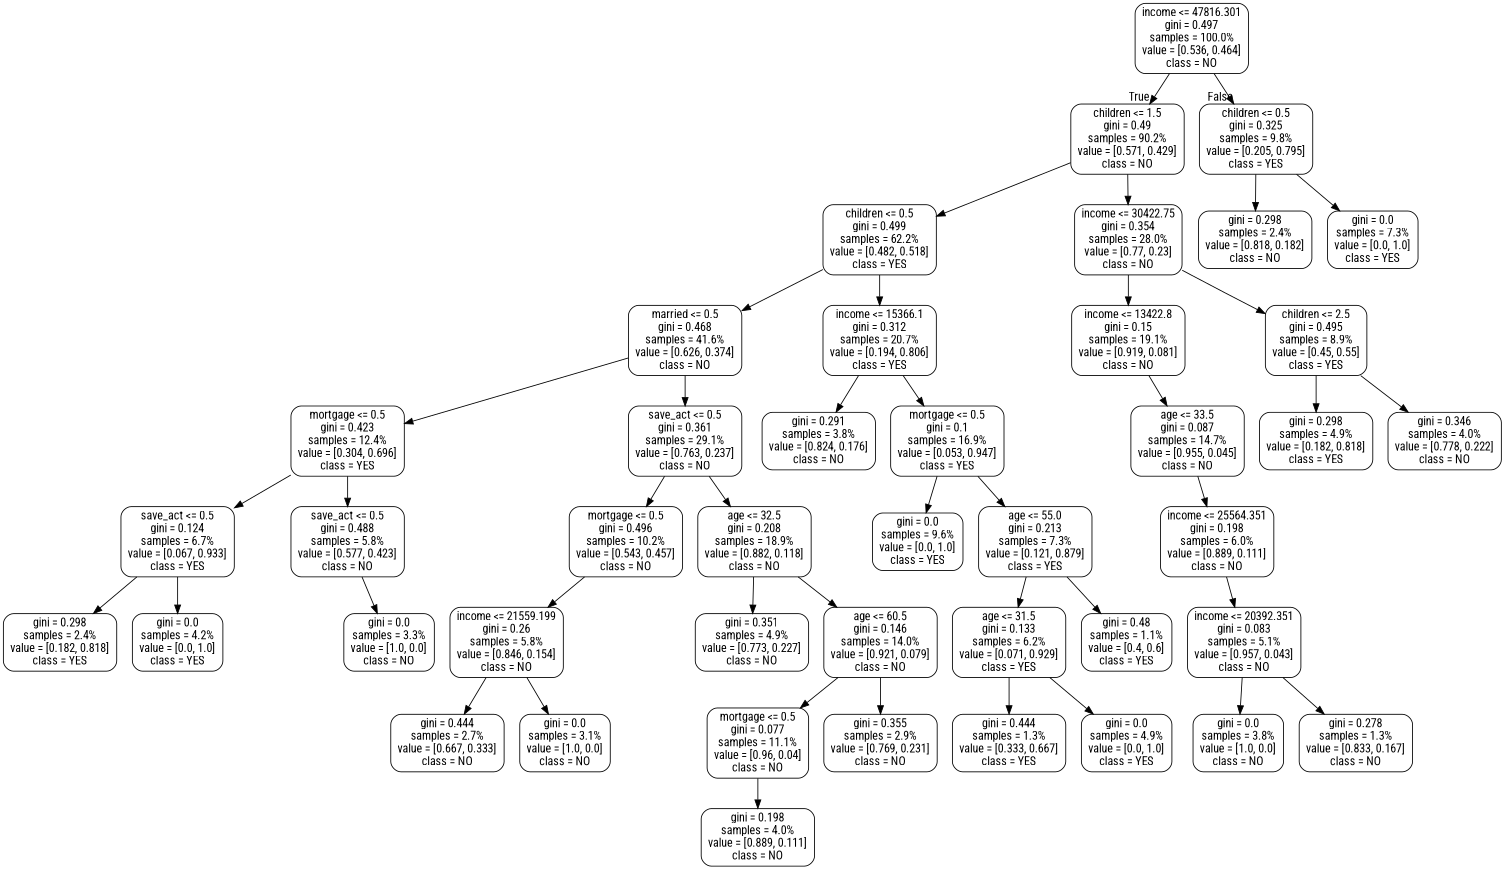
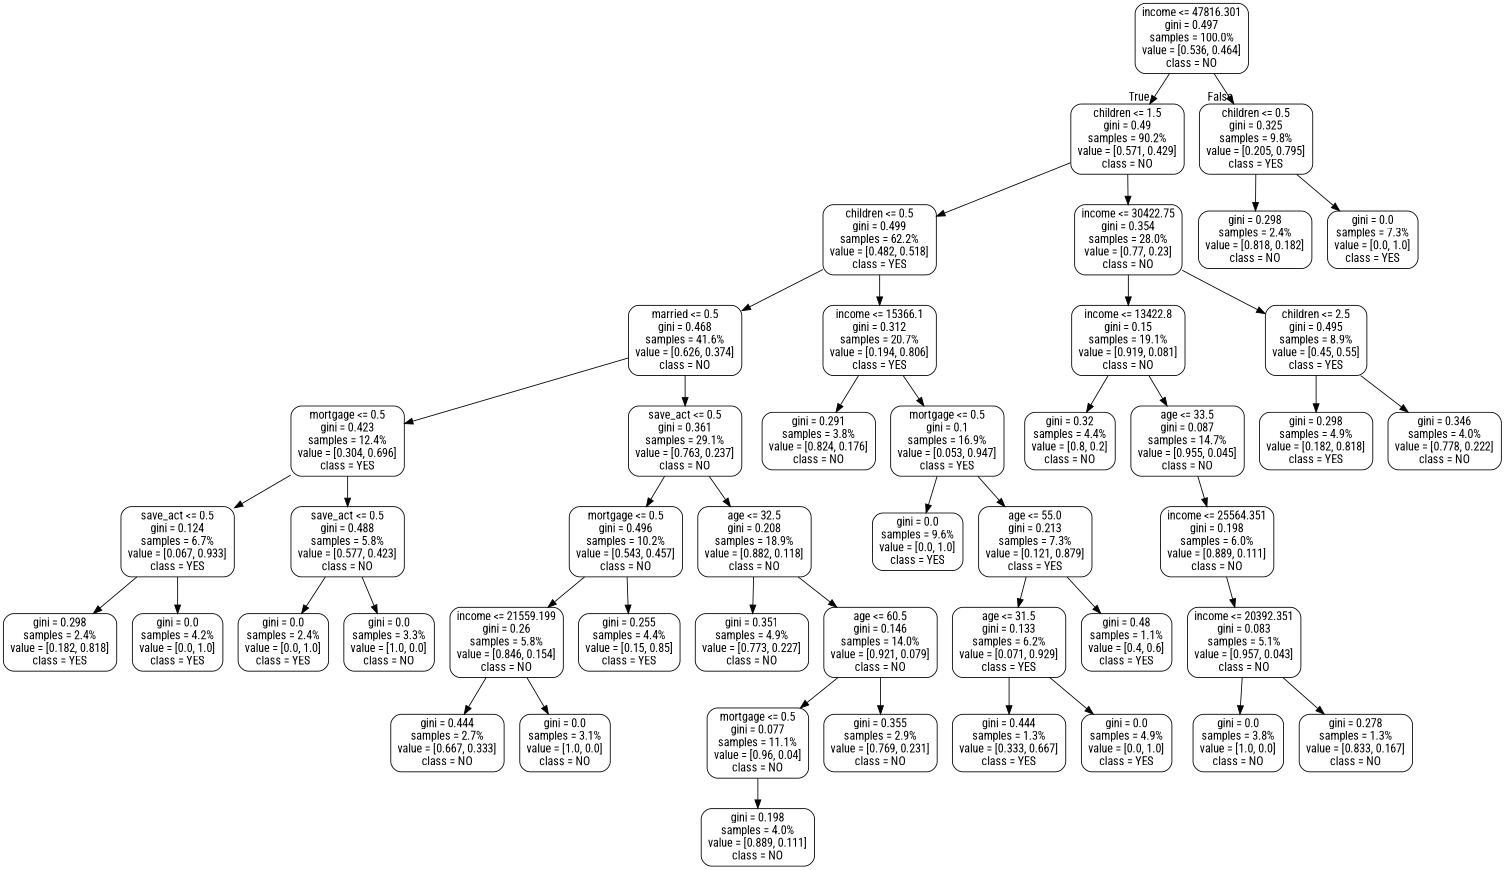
node "gini = 0.32 samples = 4.4% value = [0.8, 0.2] class = NO": added
node "gini = 0.0 samples = 2.4% value = [0.0, 1.0] class = YES": added
node "gini = 0.255 samples = 4.4% value = [0.15, 0.85] class = YES": added
